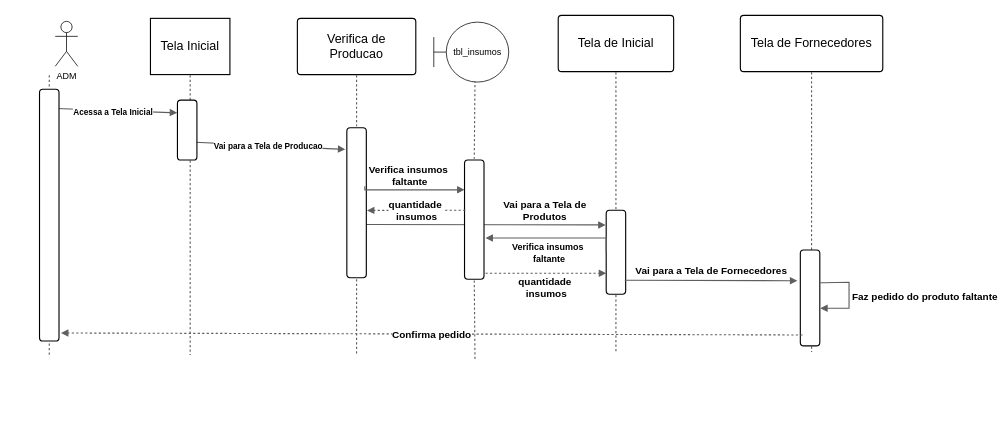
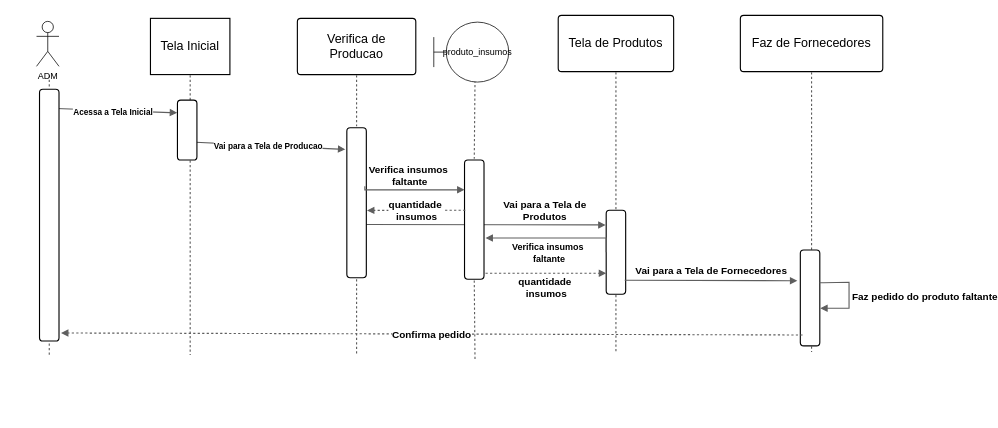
node "ADM": moved (66, 44) -> (48, 44)
node "Tela de Inicial": label "Tela de Inicial" -> "Tela de Produtos"
node "Tela de Fornecedores": label "Tela de Fornecedores" -> "Faz de Fornecedores"
node "tbl_insumos": label "tbl_insumos" -> "produto_insumos"
